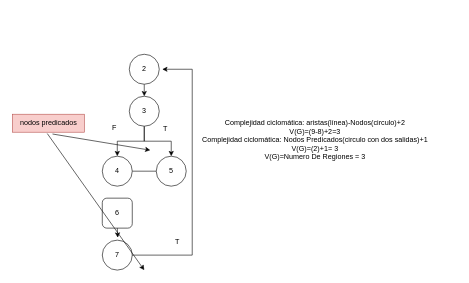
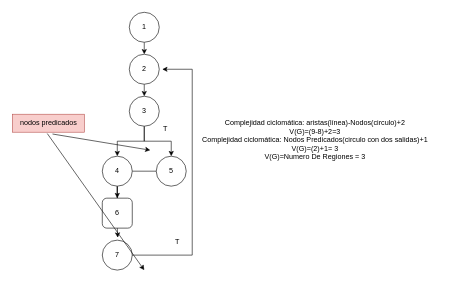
node "1": added
edge "1" -> "2": added
node "F": removed
edge "4" -> "6": added
